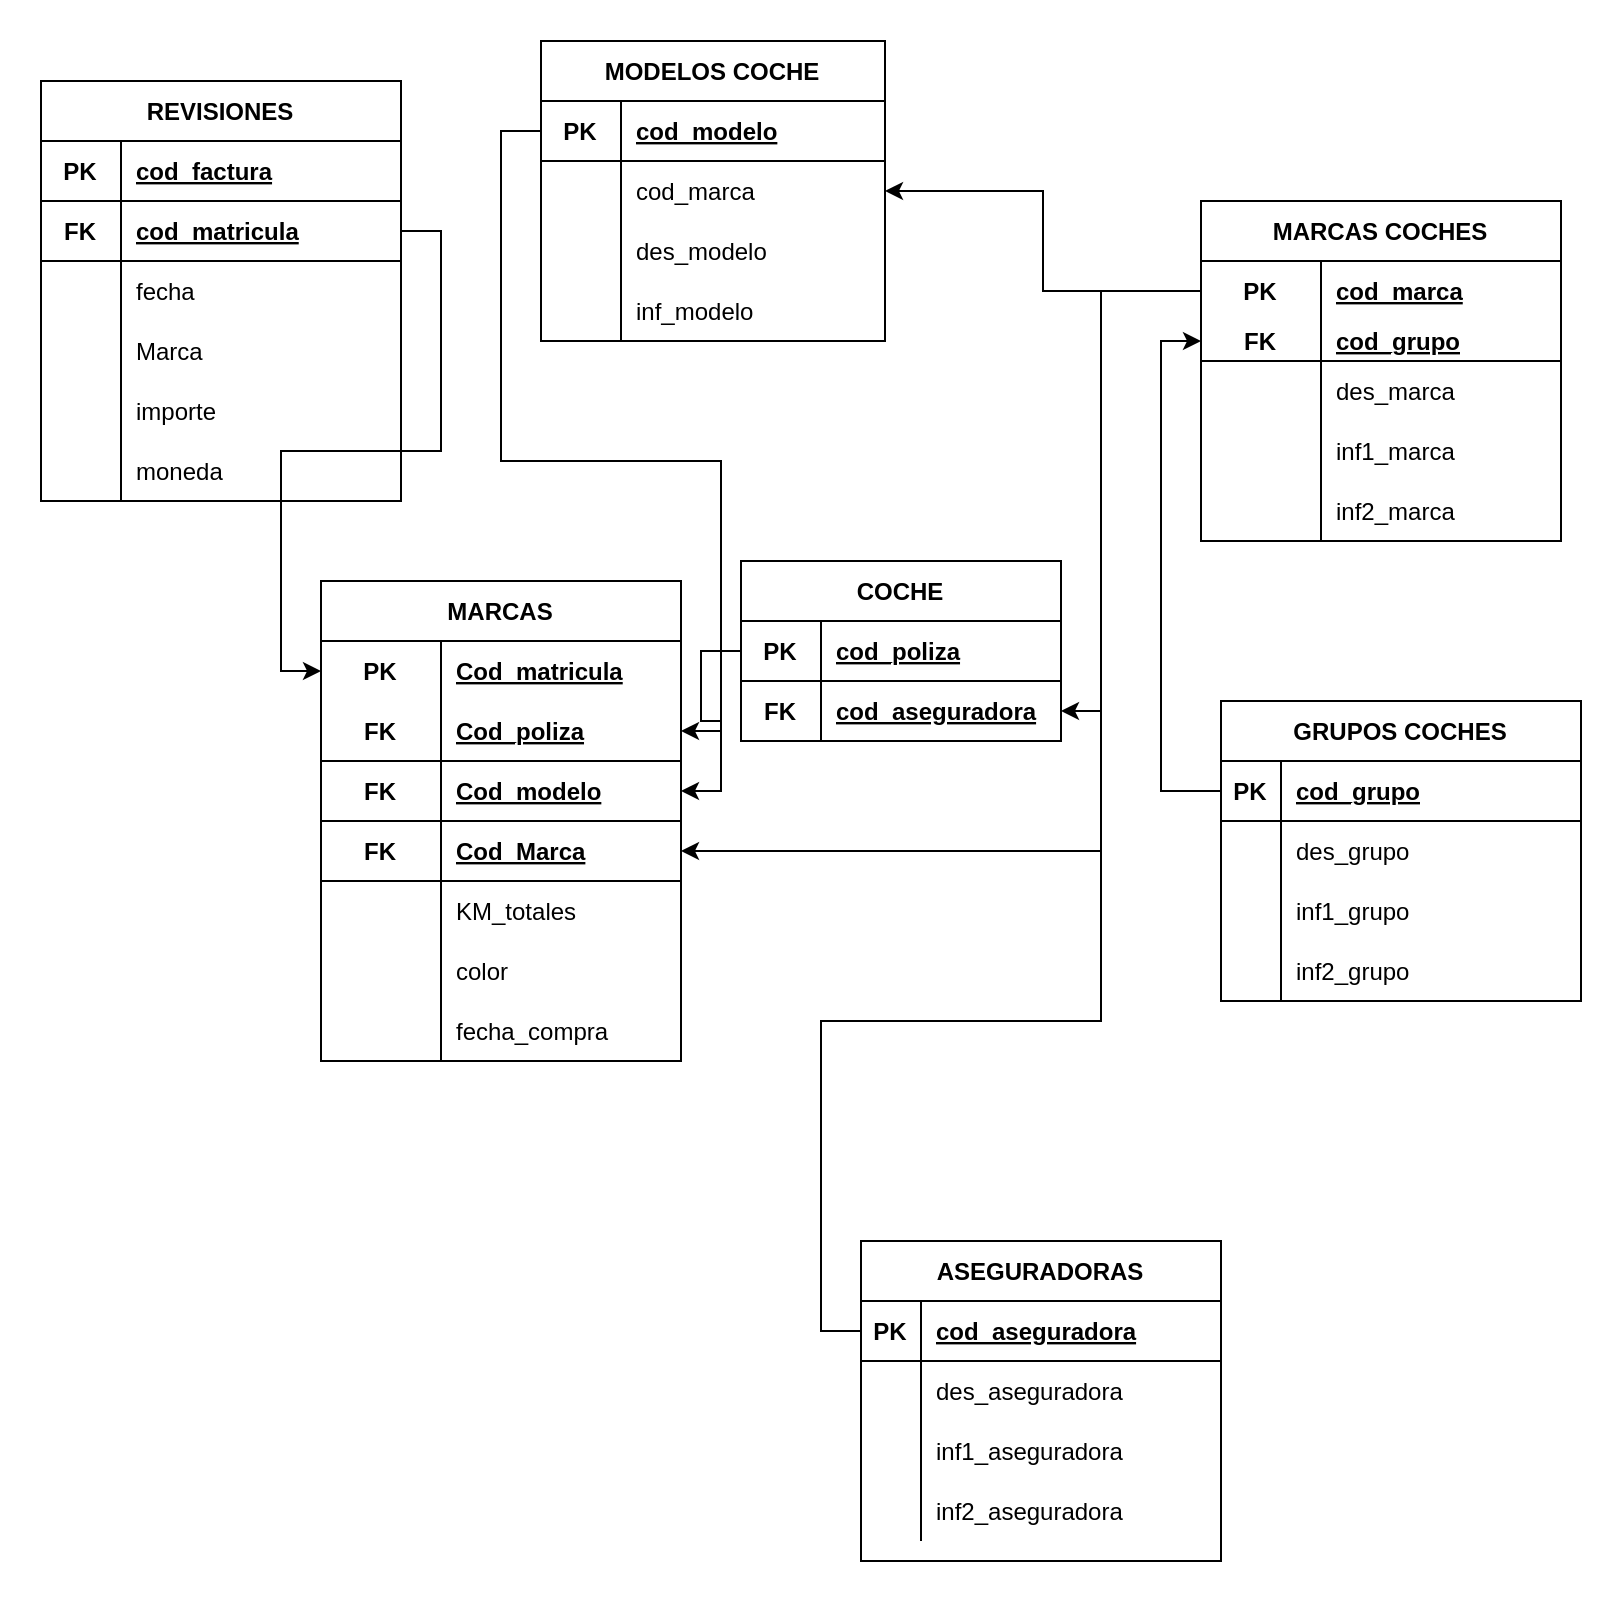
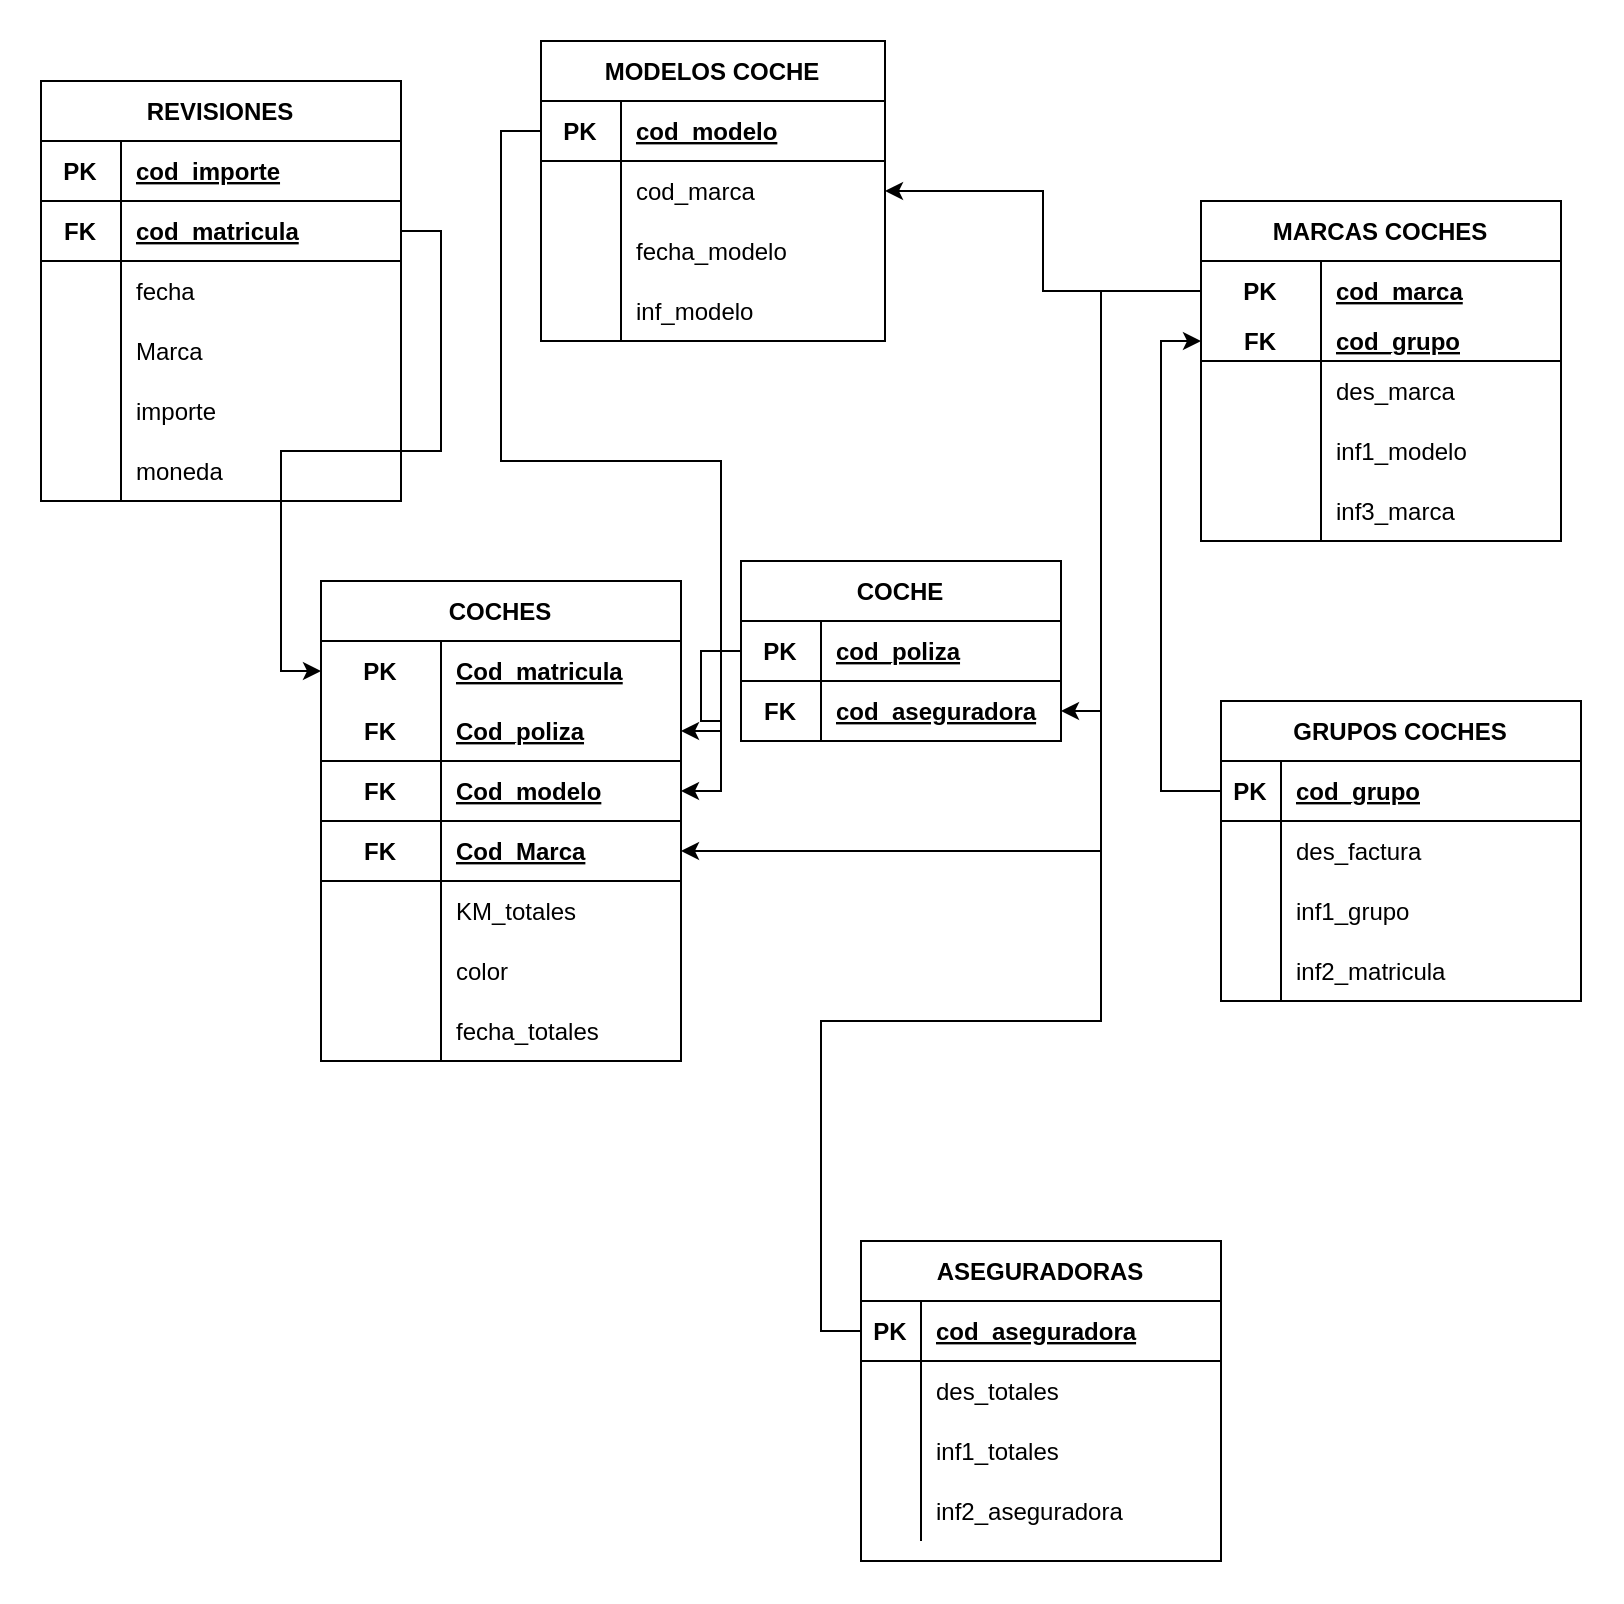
node "cod_factura": label "cod_factura" -> "cod_importe"
node "des_modelo": label "des_modelo" -> "fecha_modelo"
node "inf1_marca": label "inf1_marca" -> "inf1_modelo"
node "inf2_marca": label "inf2_marca" -> "inf3_marca"
node "MARCAS": label "MARCAS" -> "COCHES"
node "des_grupo": label "des_grupo" -> "des_factura"
node "inf2_grupo": label "inf2_grupo" -> "inf2_matricula"
node "fecha_compra": label "fecha_compra" -> "fecha_totales"
node "des_aseguradora": label "des_aseguradora" -> "des_totales"
node "inf1_aseguradora": label "inf1_aseguradora" -> "inf1_totales"
